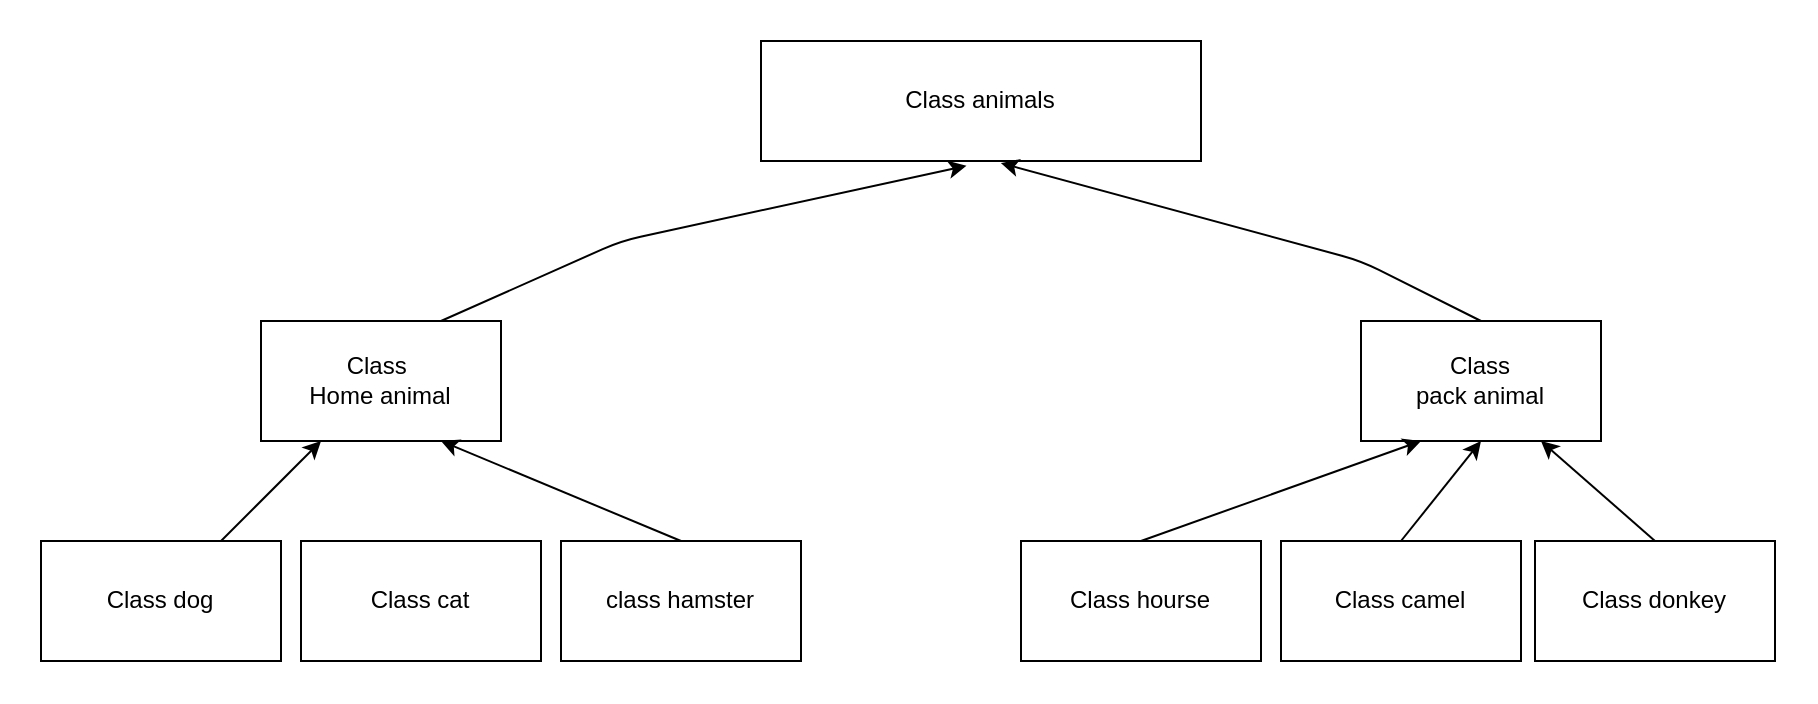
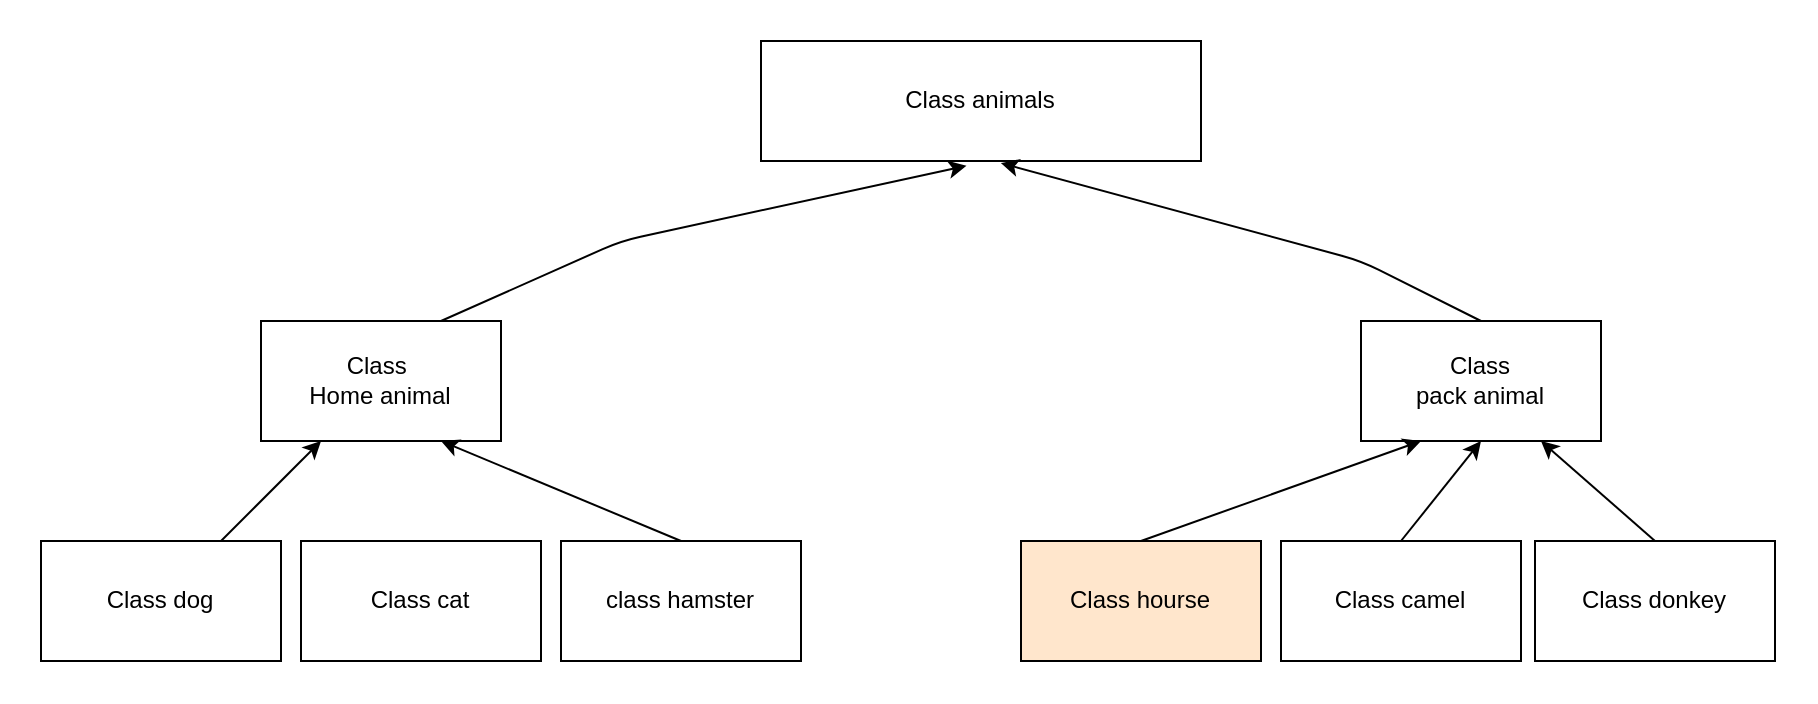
node "Class hourse": fillcolor #ffffff -> #ffe6cc
